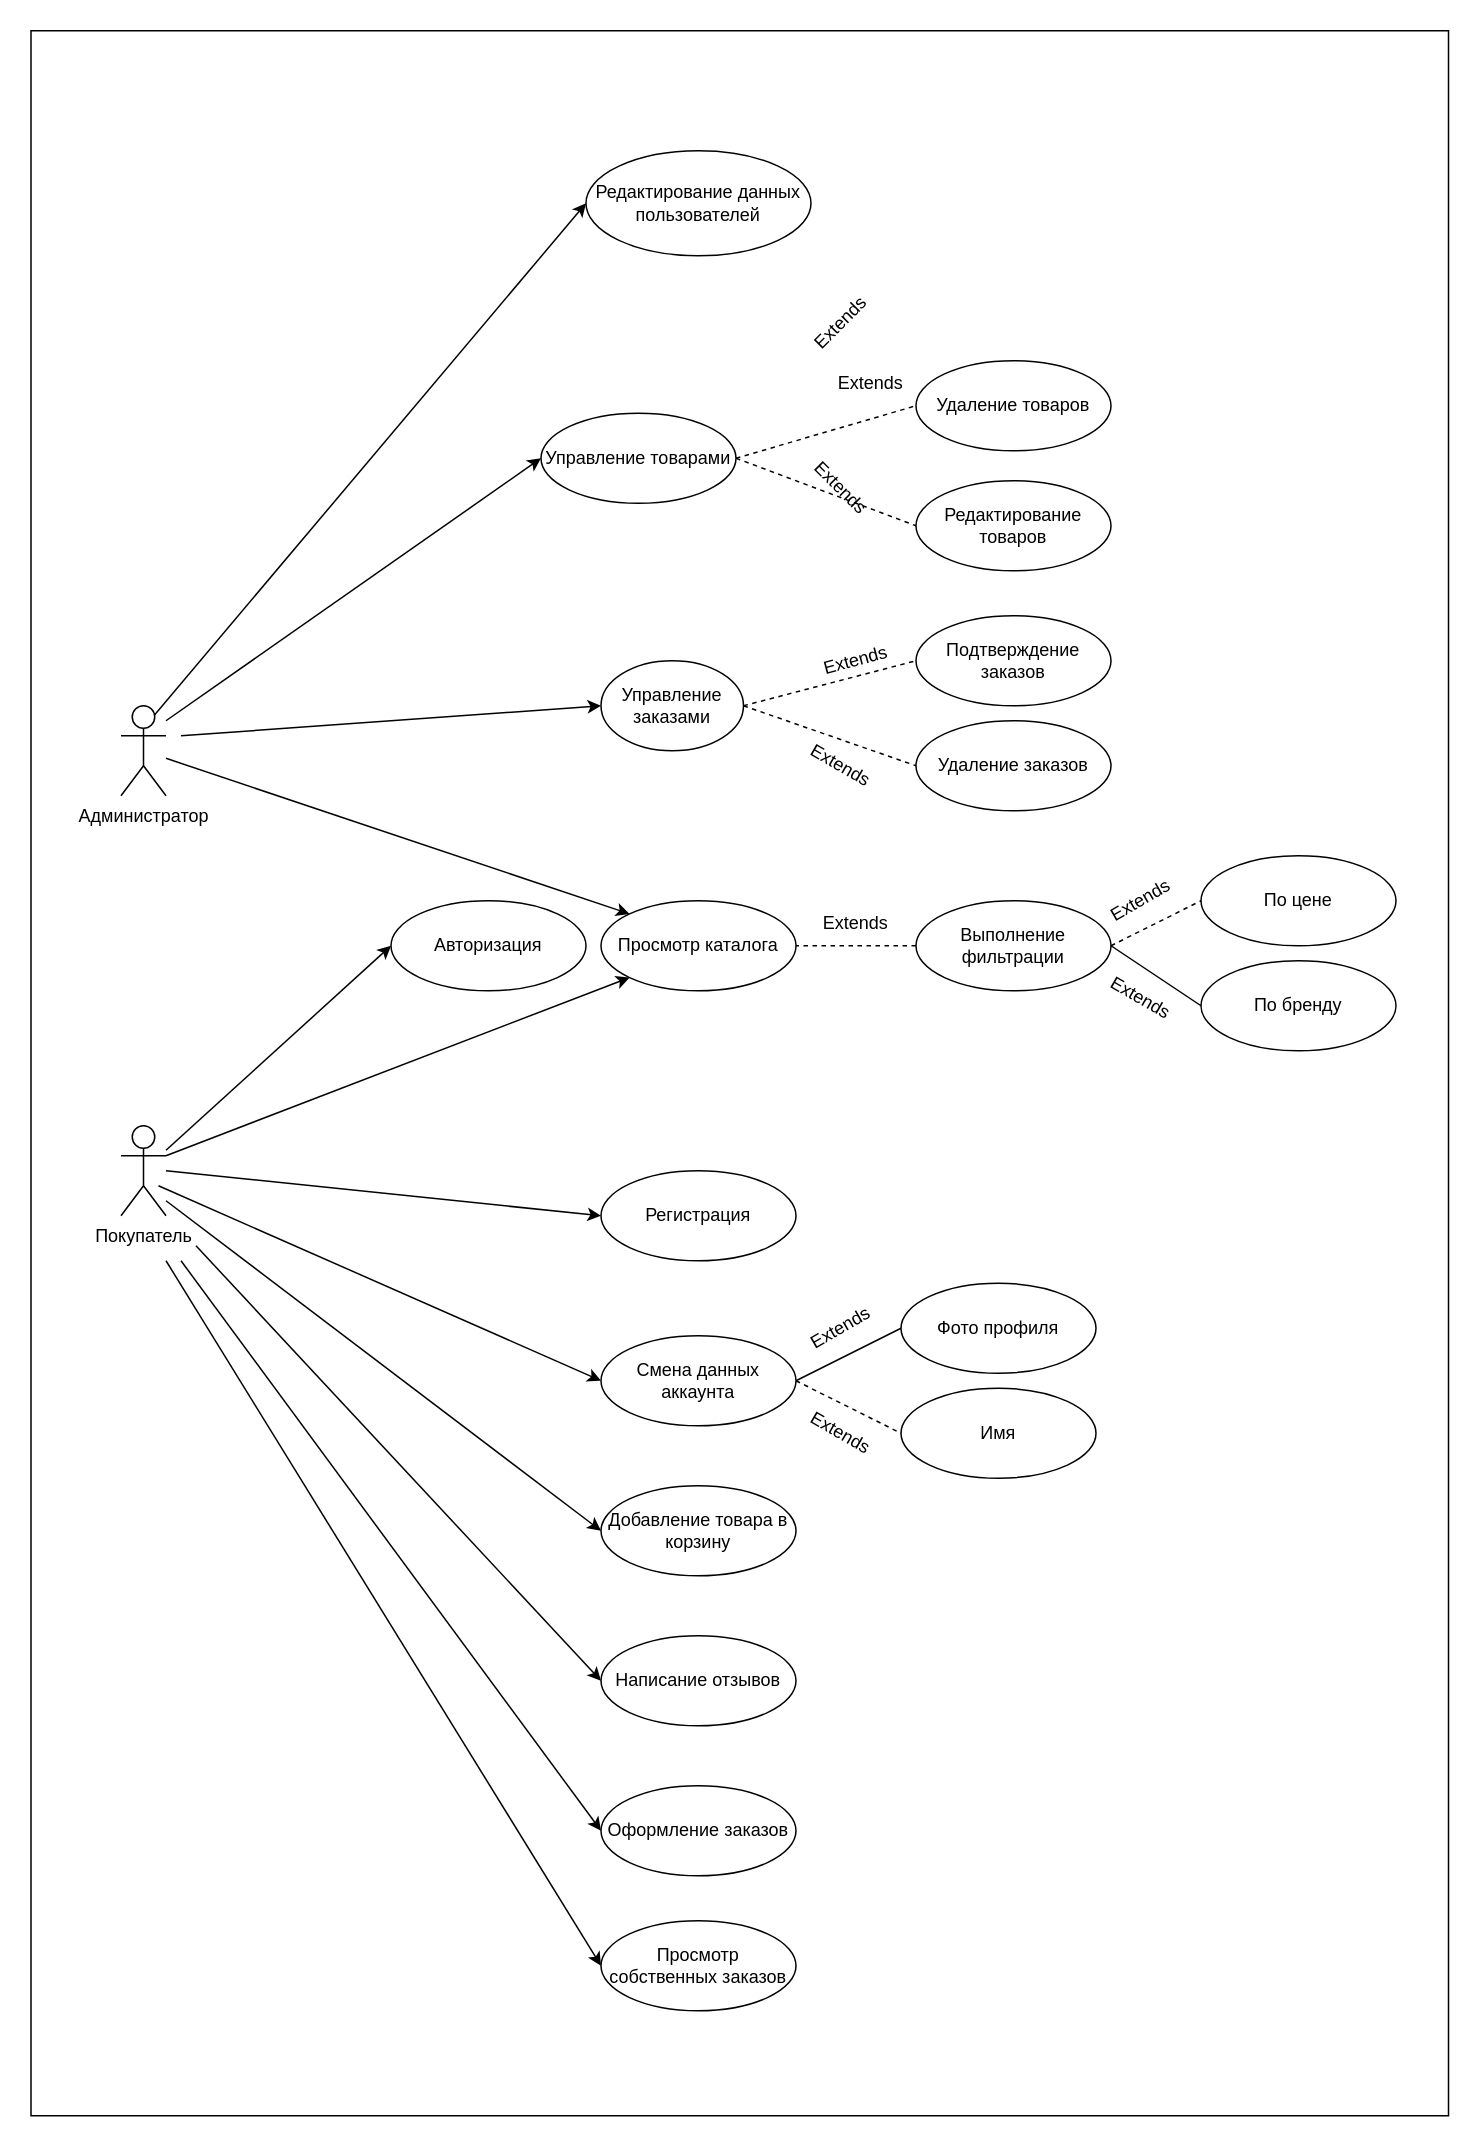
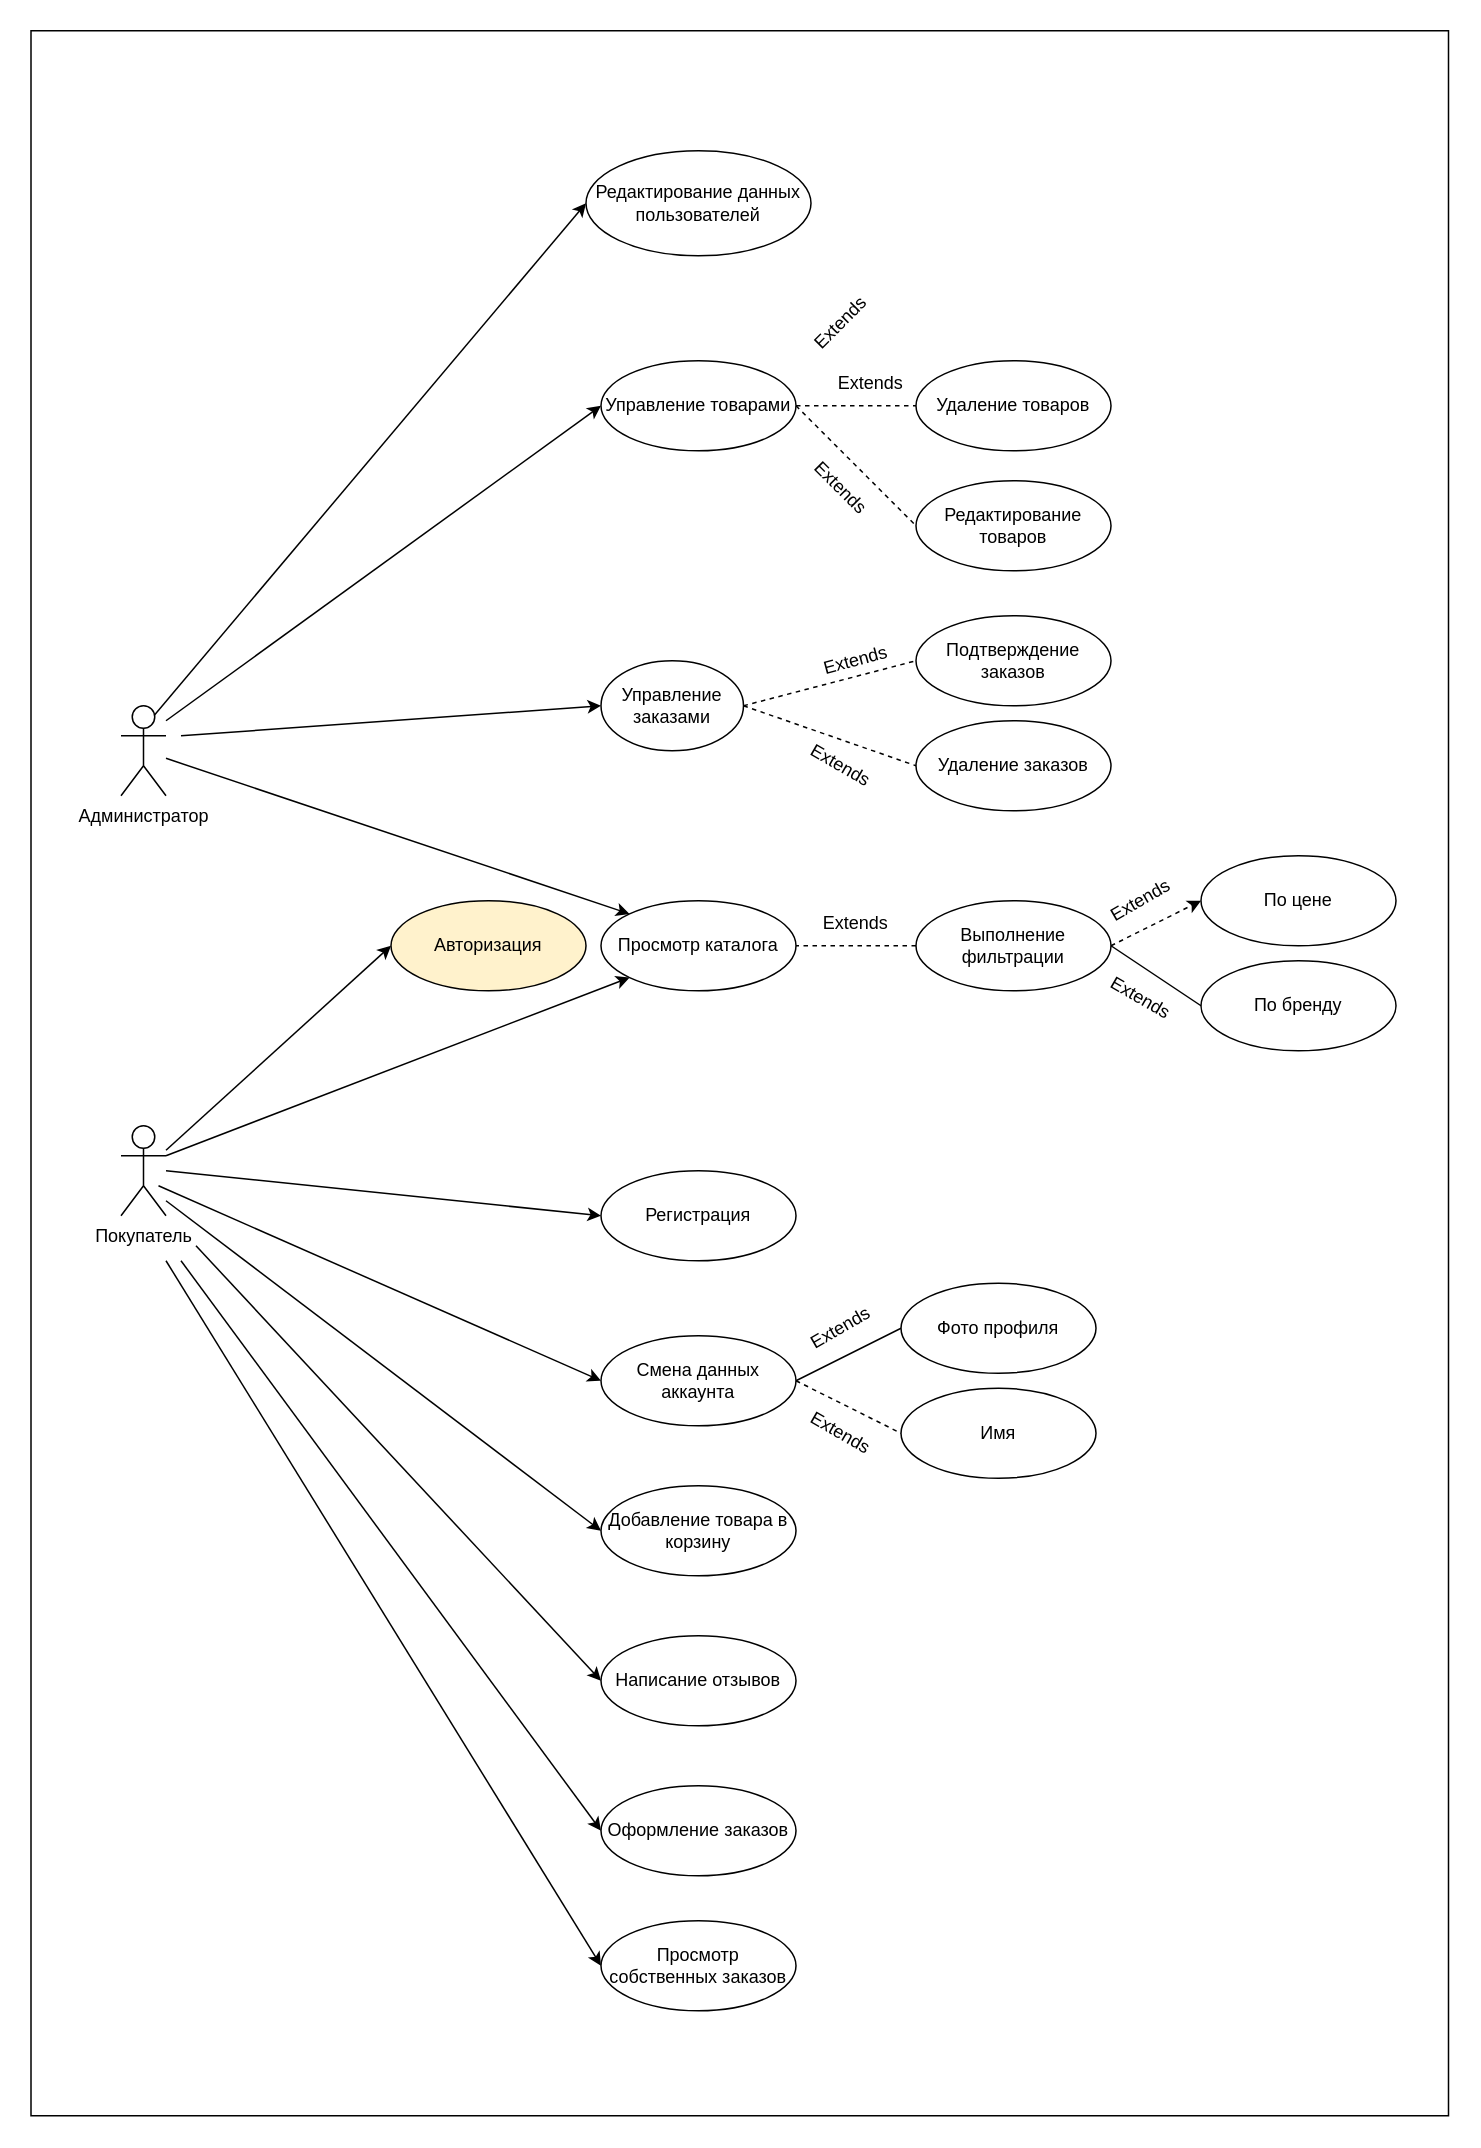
node "Управление товарами": moved (638, 458) -> (698, 406)
edge "По цене" -- "Выполнение фильтрации": arrowhead none -> classic
node "Авторизация": fillcolor #ffffff -> #fff2cc
